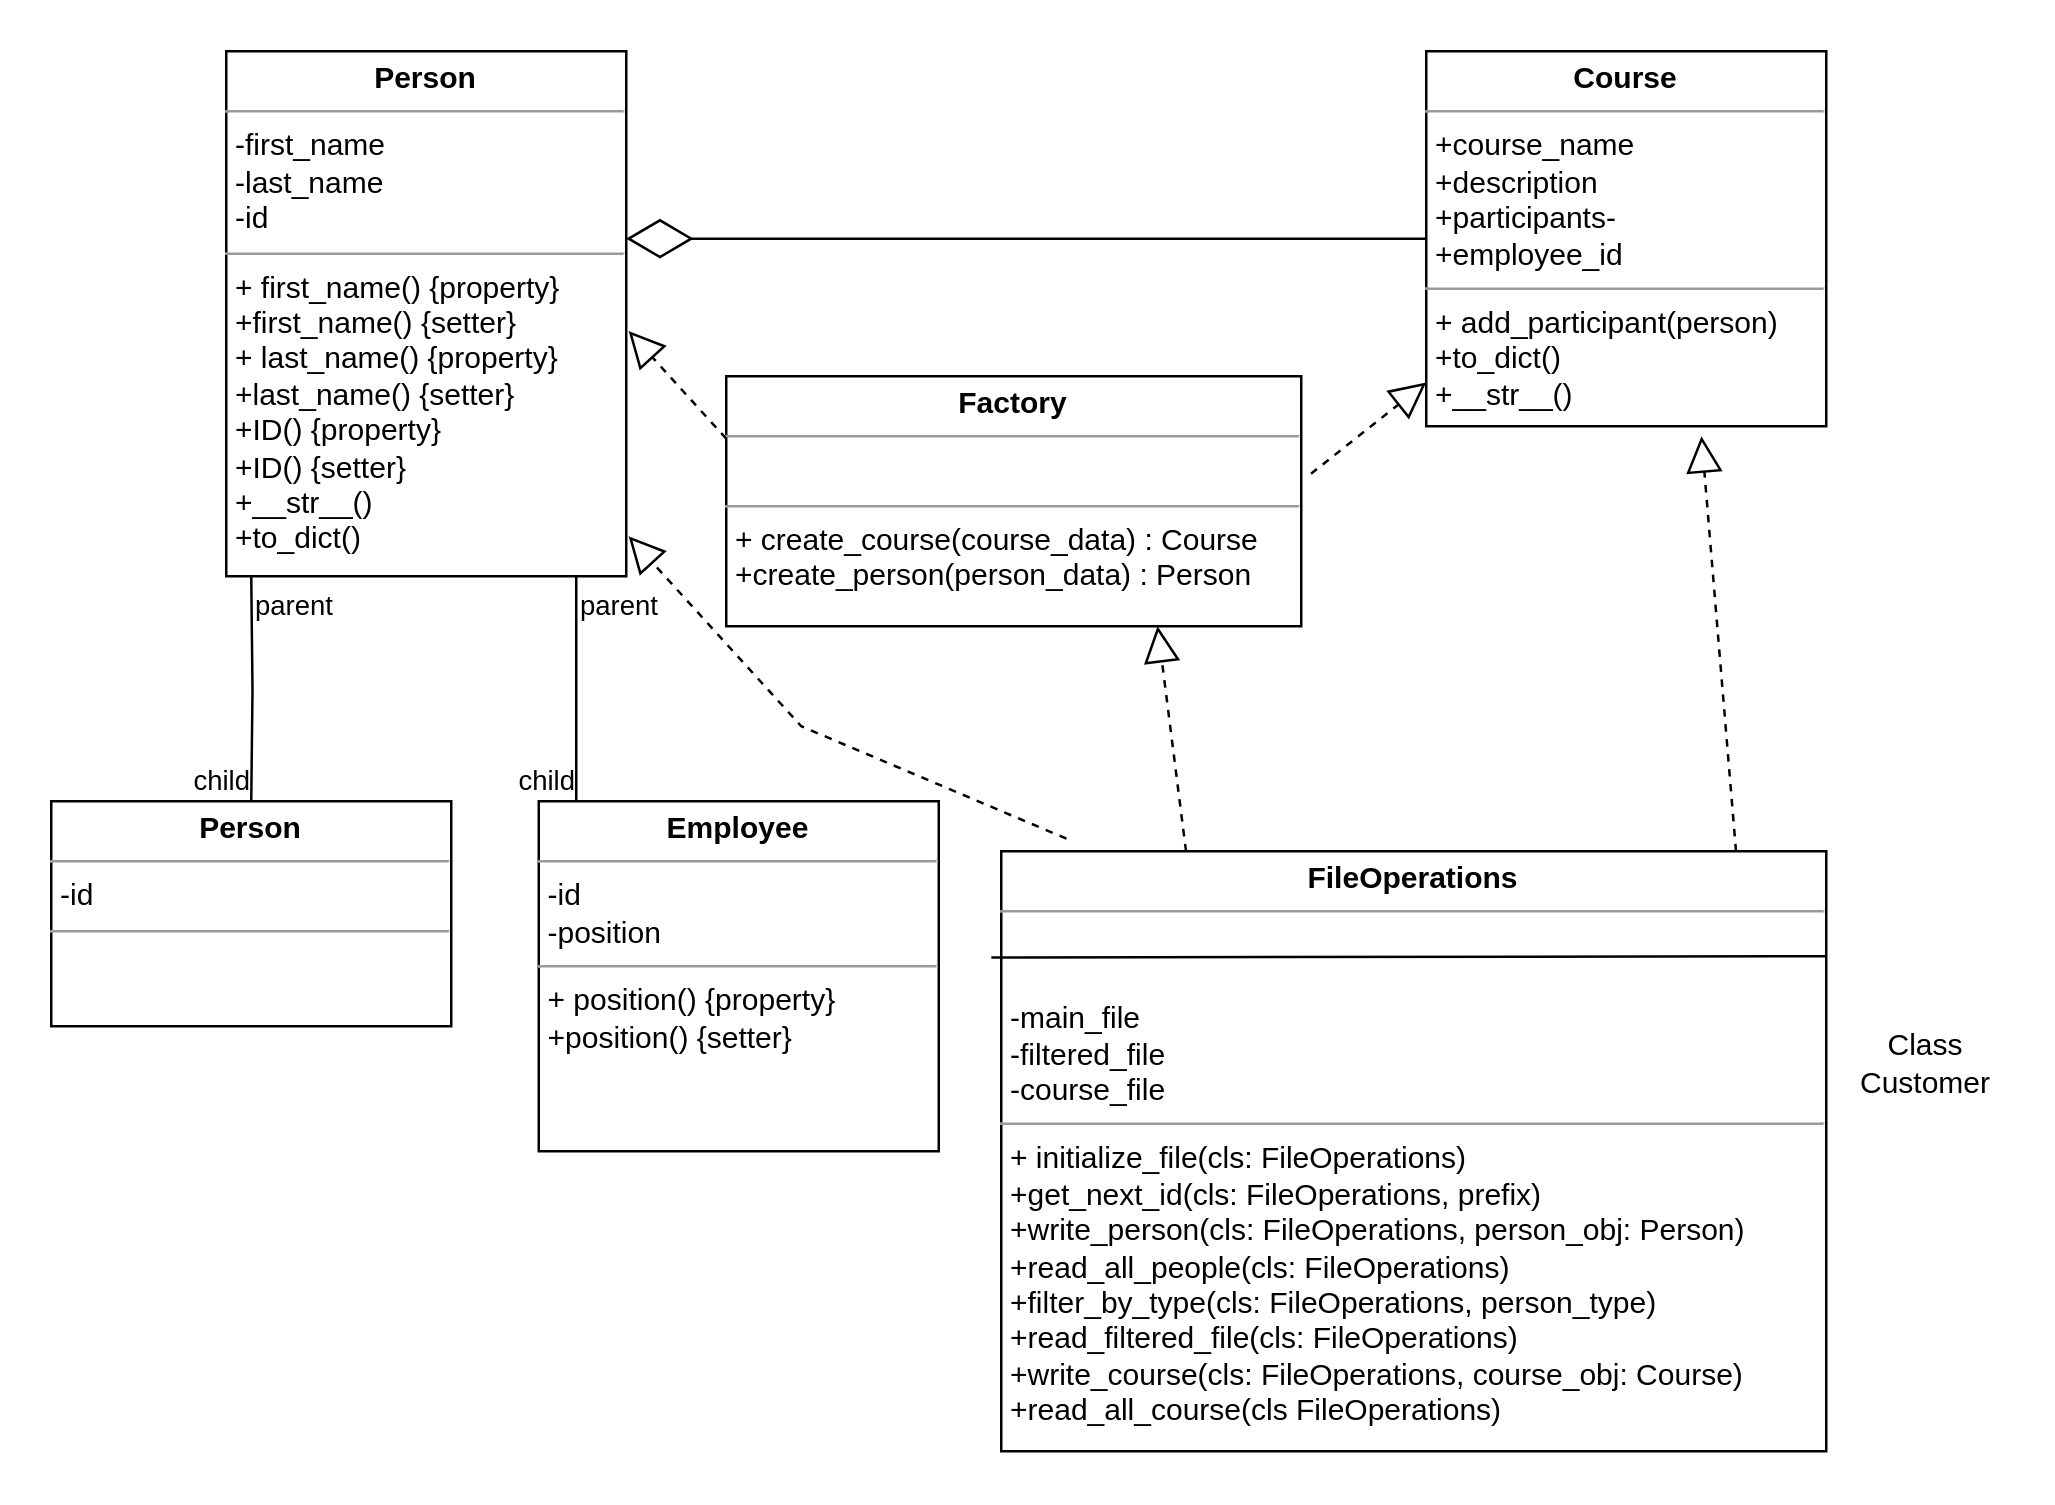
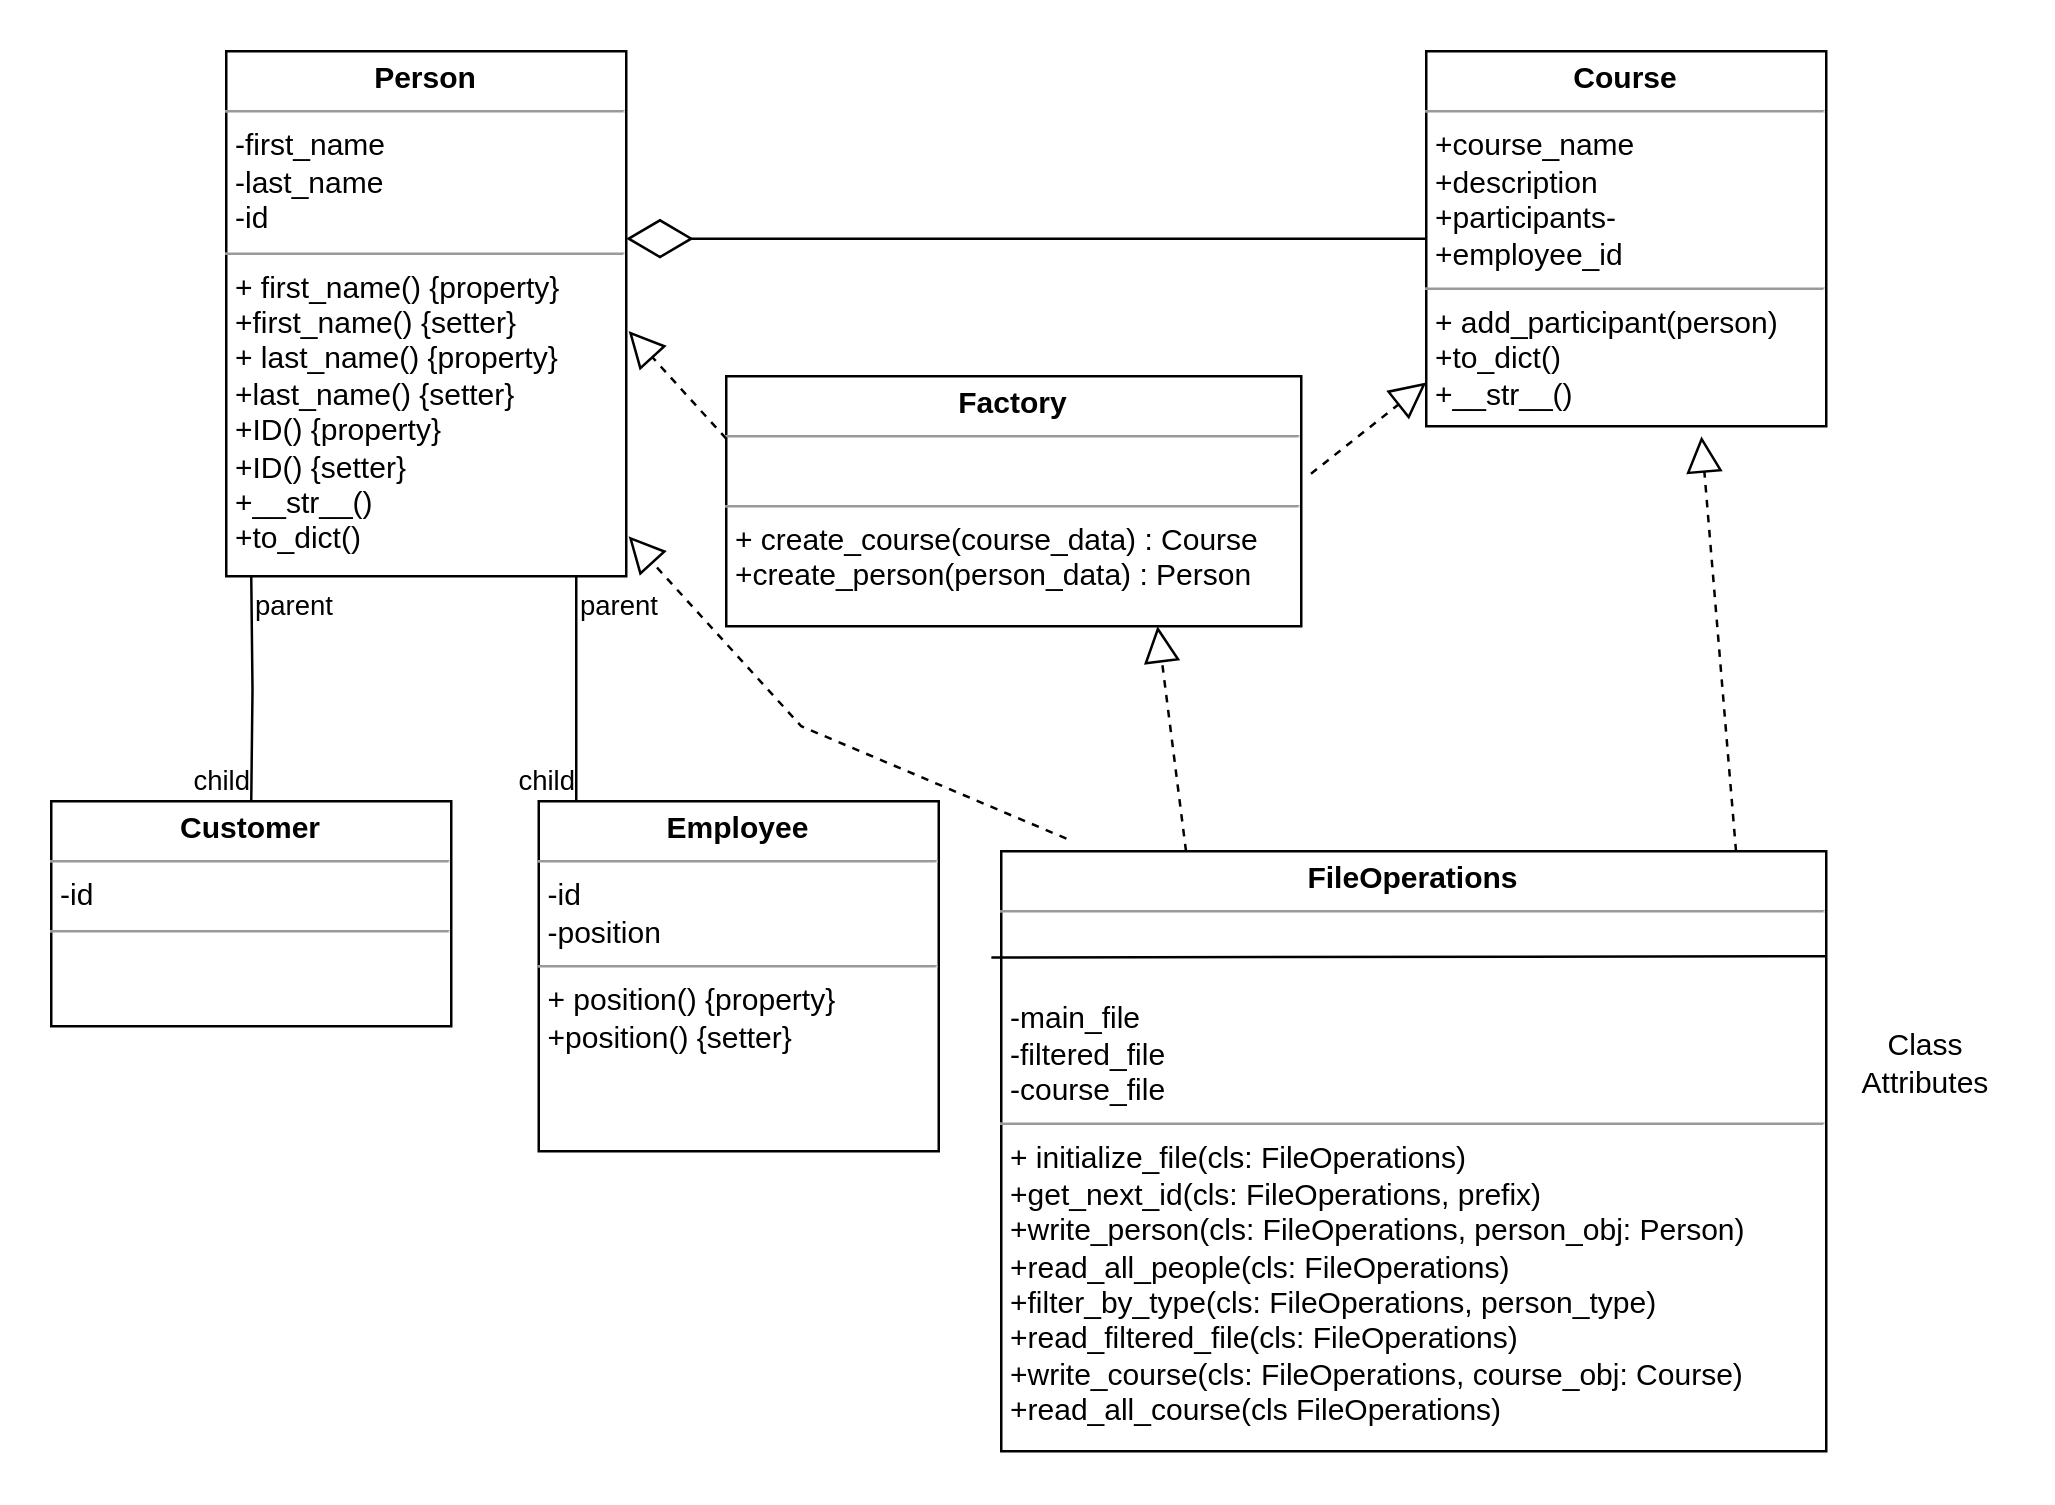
node "Person -id": label "Person -id" -> "Customer -id"
node "Class Customer": label "Class Customer" -> "Class Attributes"
